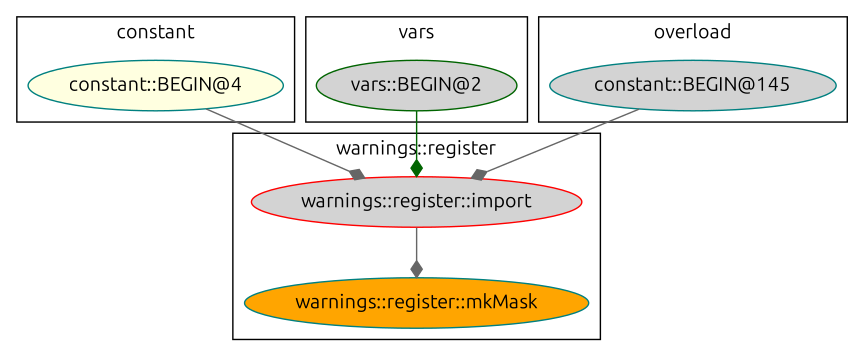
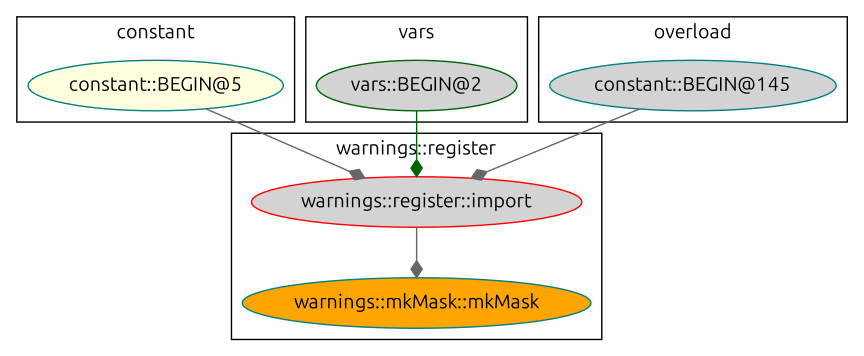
node "constant::BEGIN@4": label "constant::BEGIN@4" -> "constant::BEGIN@5"
node "warnings::register::mkMask": label "warnings::register::mkMask" -> "warnings::mkMask::mkMask"
